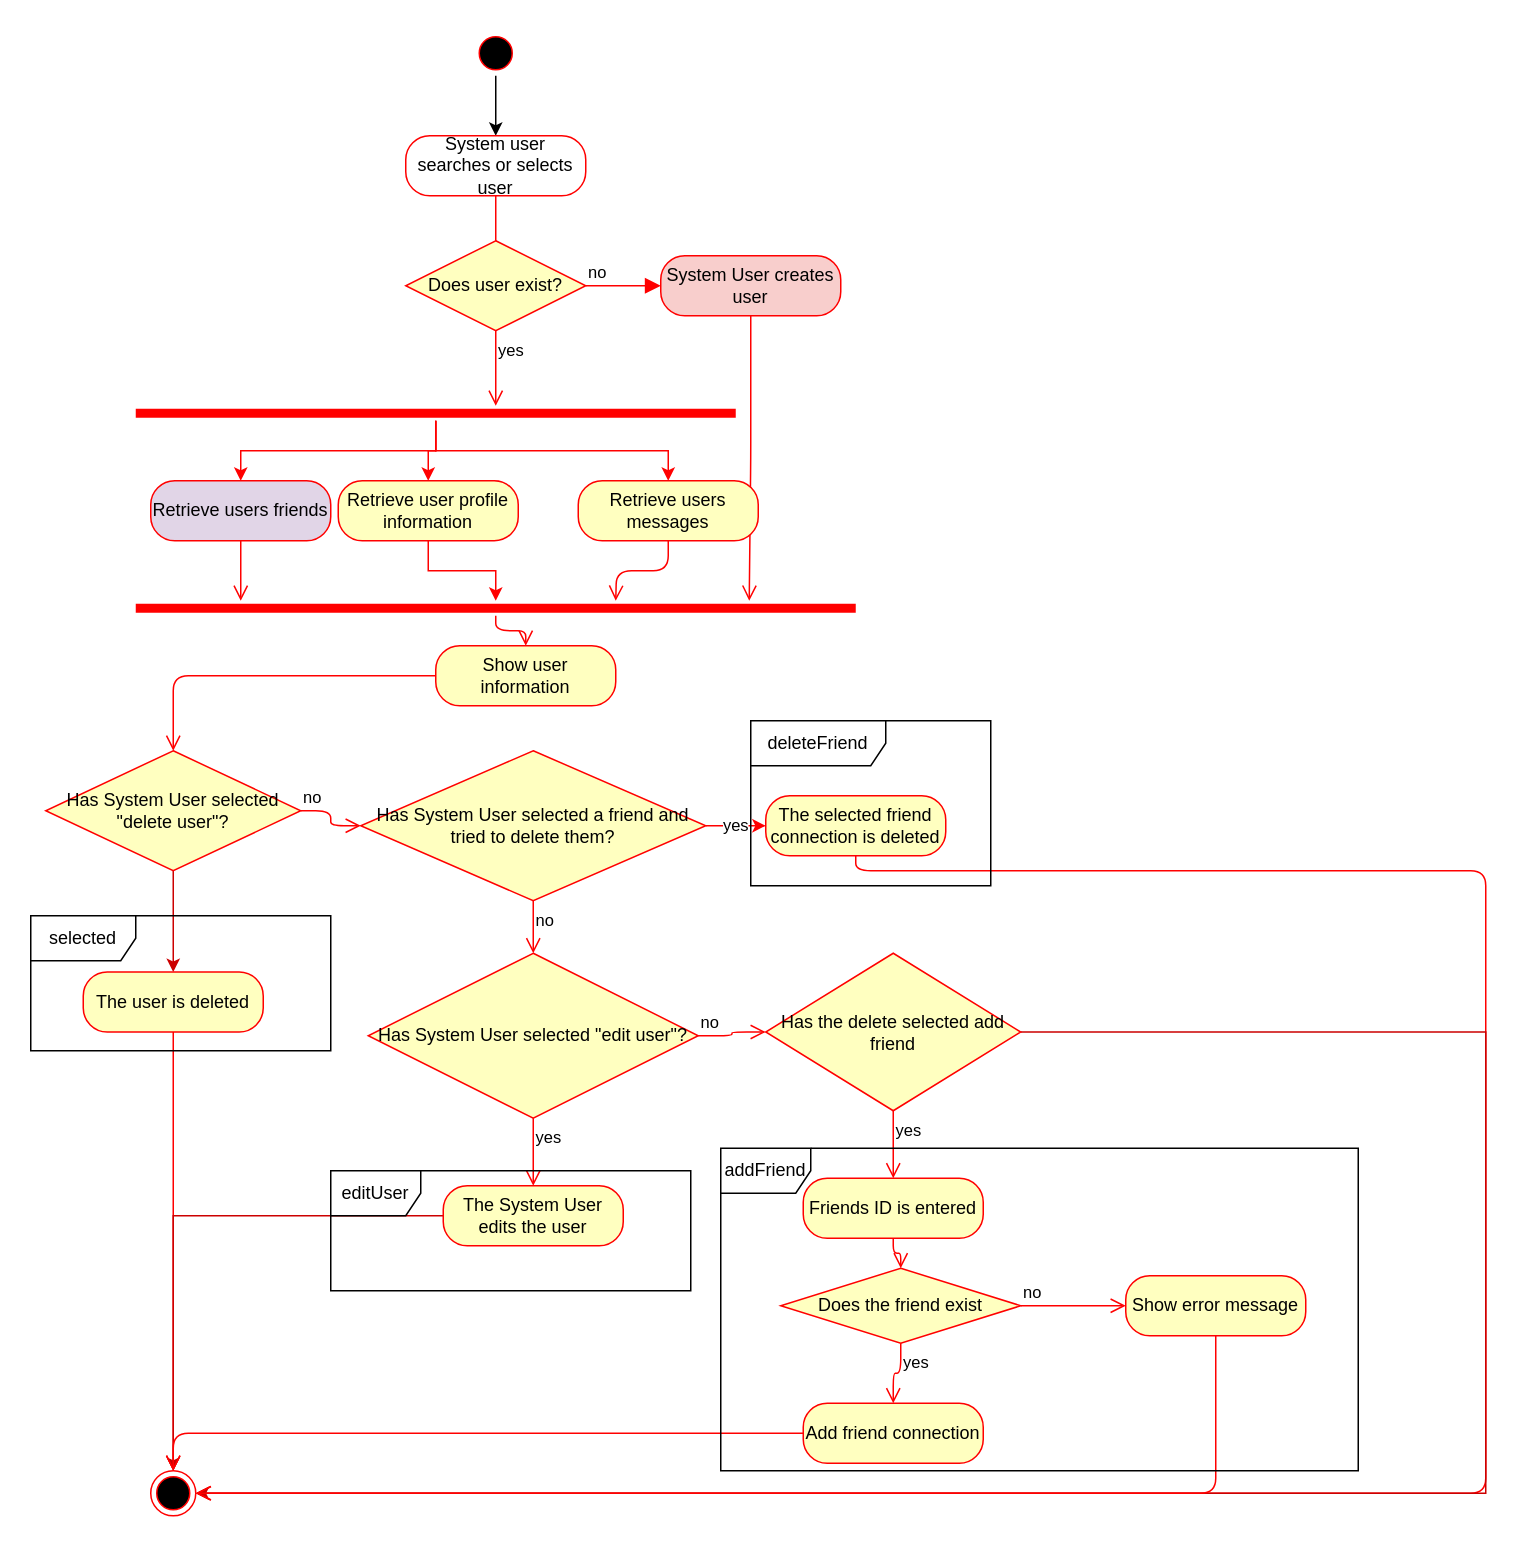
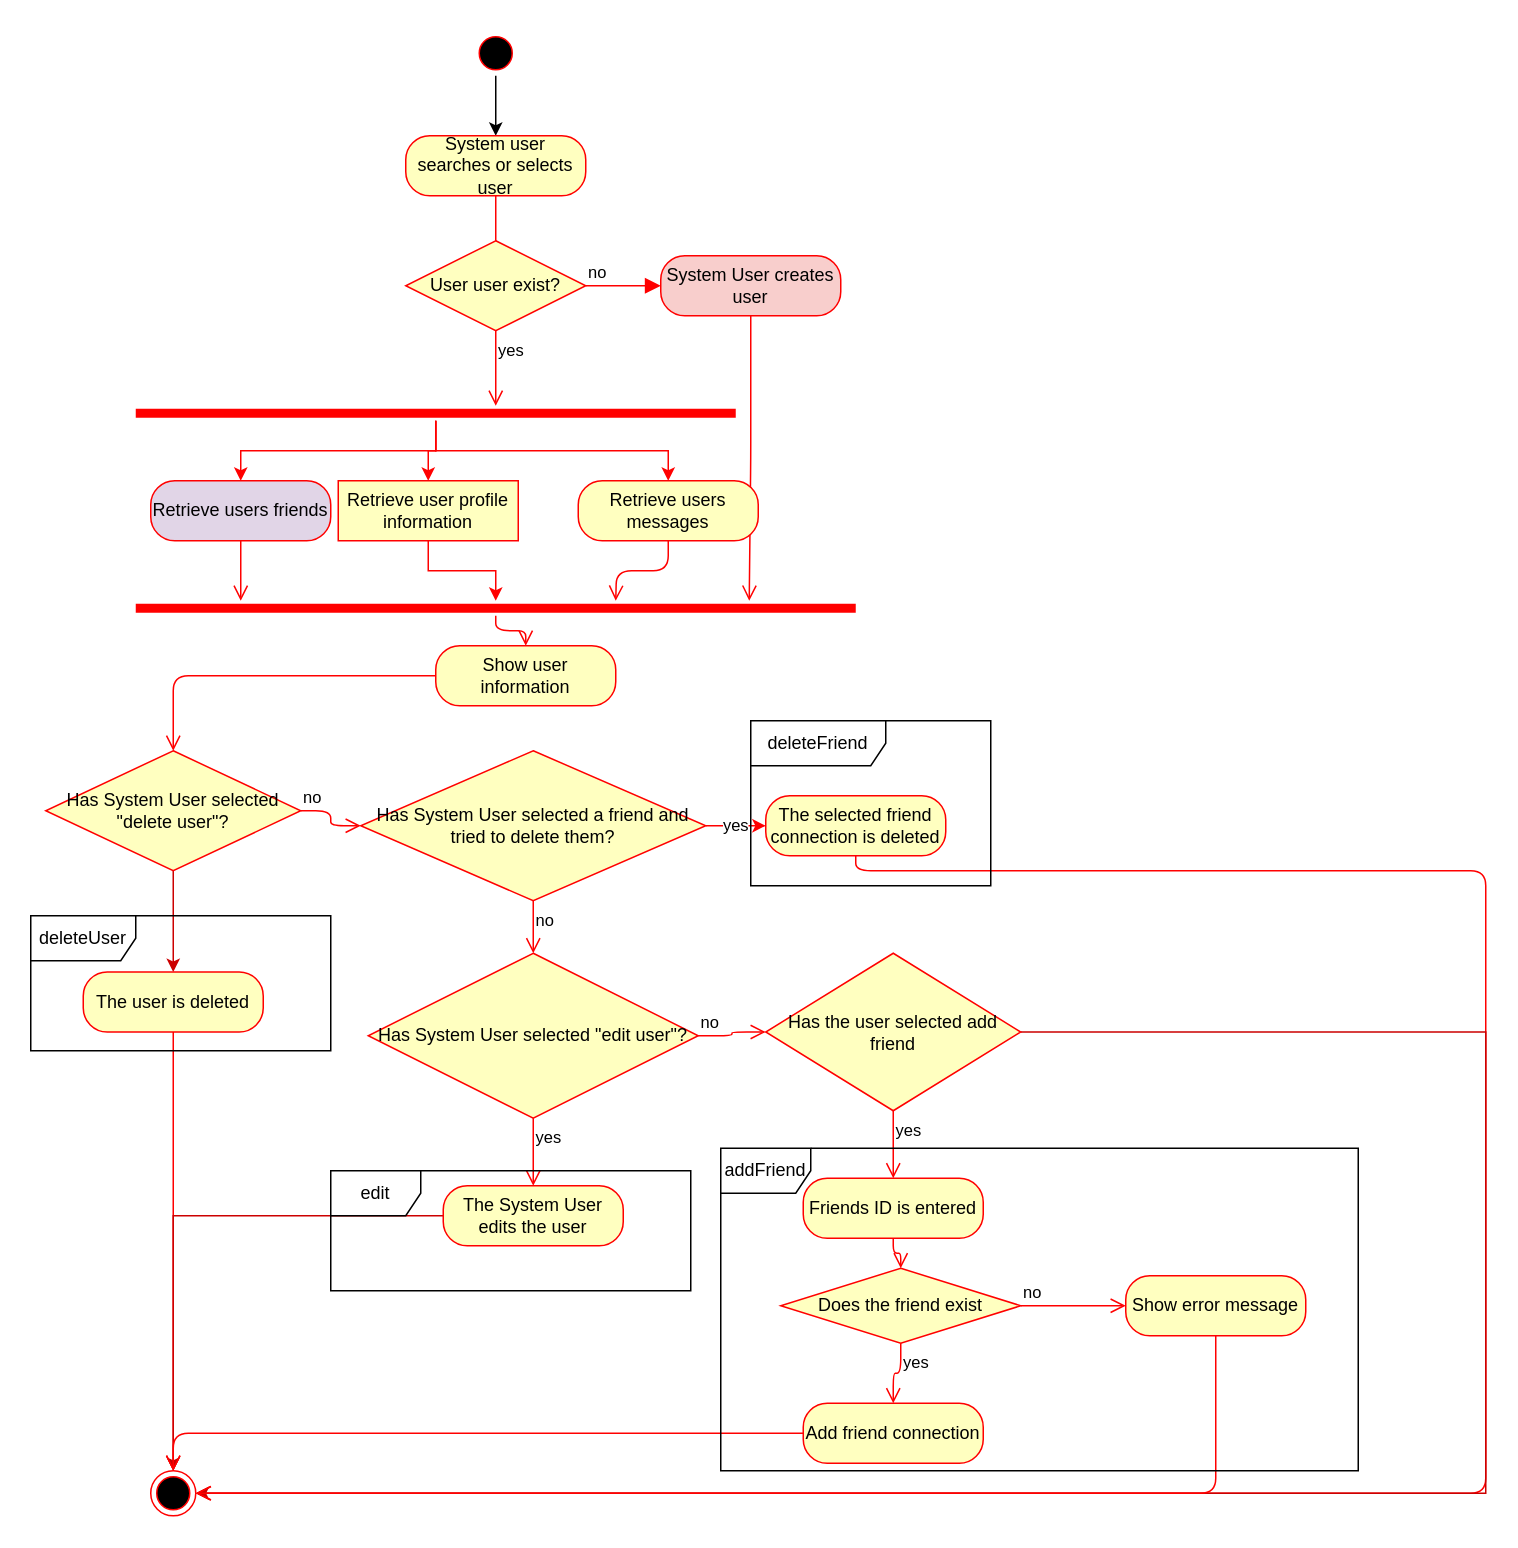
node "System user searches or selects user": fillcolor #ffffff -> #ffffc0
node "Does user exist?": label "Does user exist?" -> "User user exist?"
node "Retrieve user profile information": shape rounded rectangle -> rectangle
node "selected": label "selected" -> "deleteUser"
node "Has the delete selected add friend": label "Has the delete selected add friend" -> "Has the user selected add friend"
node "editUser": label "editUser" -> "edit"
